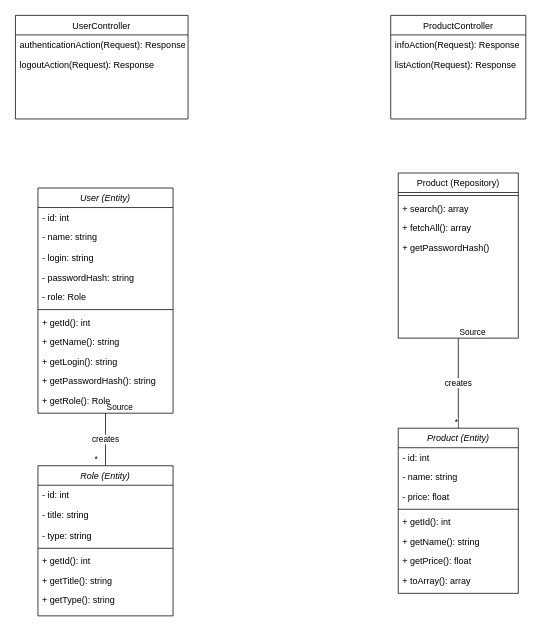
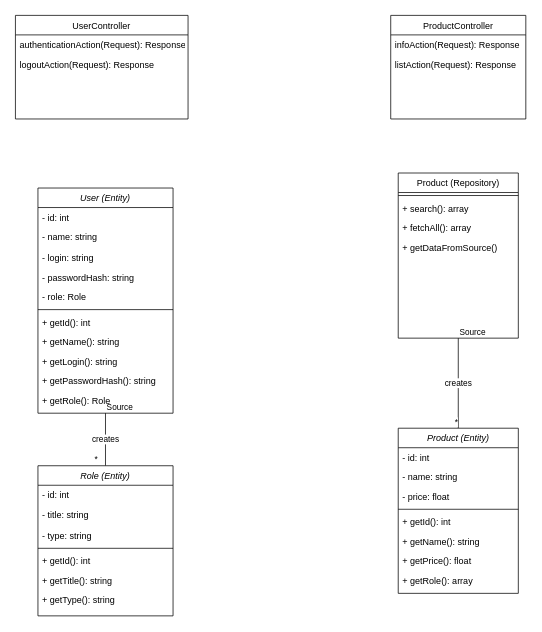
node "+ getPasswordHash()": label "+ getPasswordHash()" -> "+ getDataFromSource()"
node "+ toArray(): array": label "+ toArray(): array" -> "+ getRole(): array"
